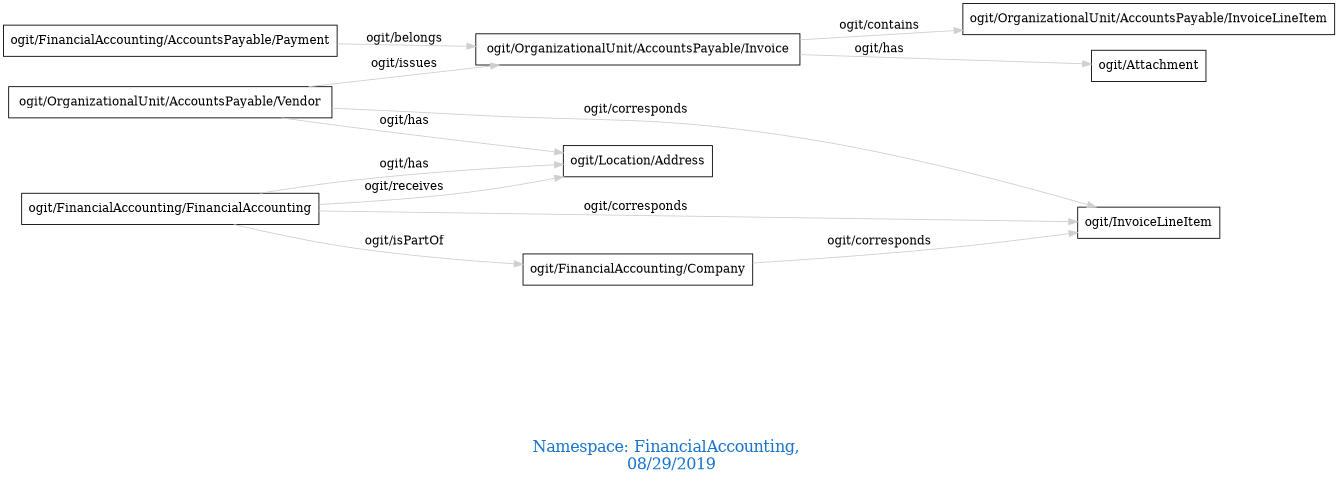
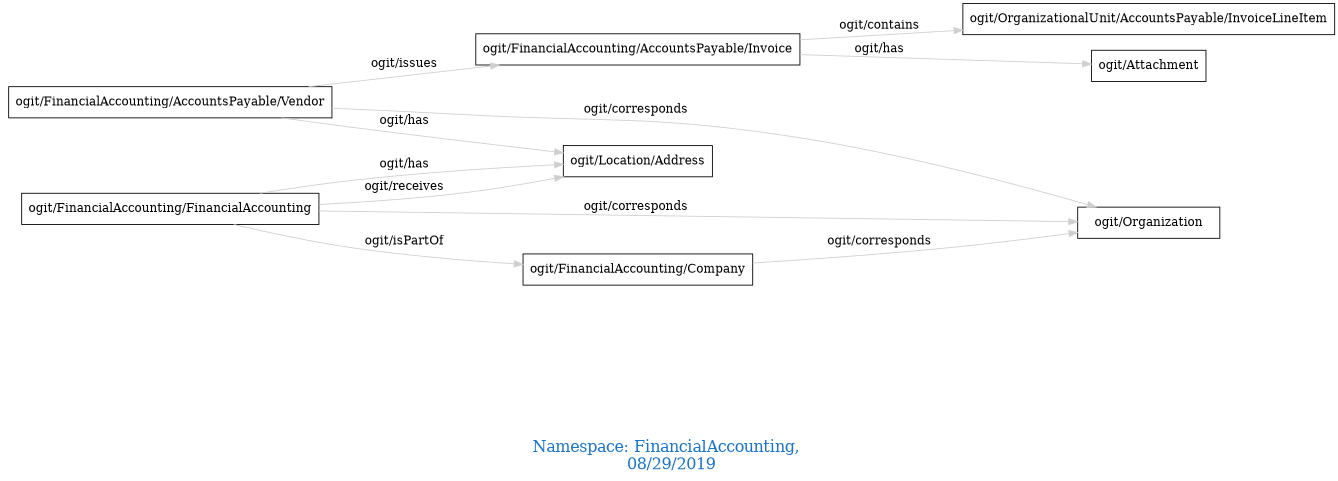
node "ogit/FinancialAccounting/AccountsPayable/Payment": removed
node "ogit/OrganizationalUnit/AccountsPayable/Invoice": label "ogit/OrganizationalUnit/AccountsPayable/Invoice" -> "ogit/FinancialAccounting/AccountsPayable/Invoice"
node "ogit/OrganizationalUnit/AccountsPayable/Vendor": label "ogit/OrganizationalUnit/AccountsPayable/Vendor" -> "ogit/FinancialAccounting/AccountsPayable/Vendor"
node "ogit/InvoiceLineItem": label "ogit/InvoiceLineItem" -> "ogit/Organization"
